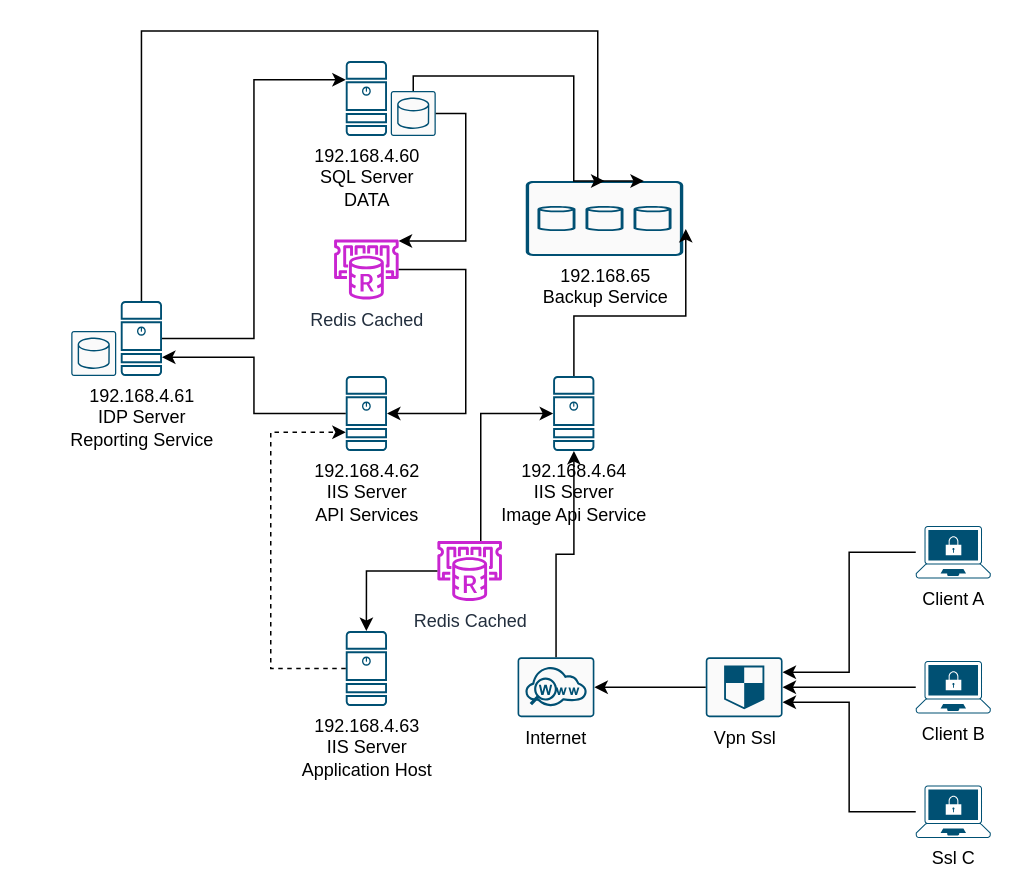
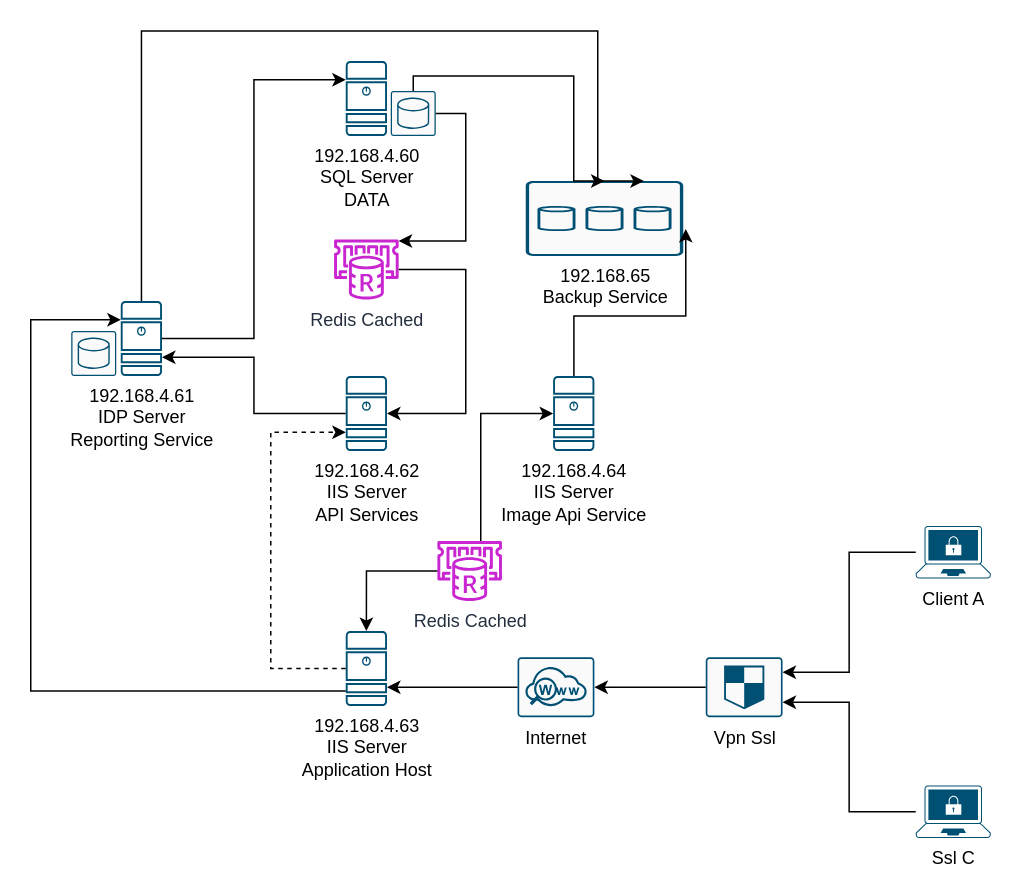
edge "Internet" -> "192.168.4.64 IIS Server Image Api Service": now "Internet" -> "192.168.4.63 IIS Server Application Host"
edge "192.168.4.63 IIS Server Application Host" -> "192.168.4.61 IDP Server Reporting Service": added
edge "Client B" -> "Vpn Ssl": removed
node "Client B": removed
